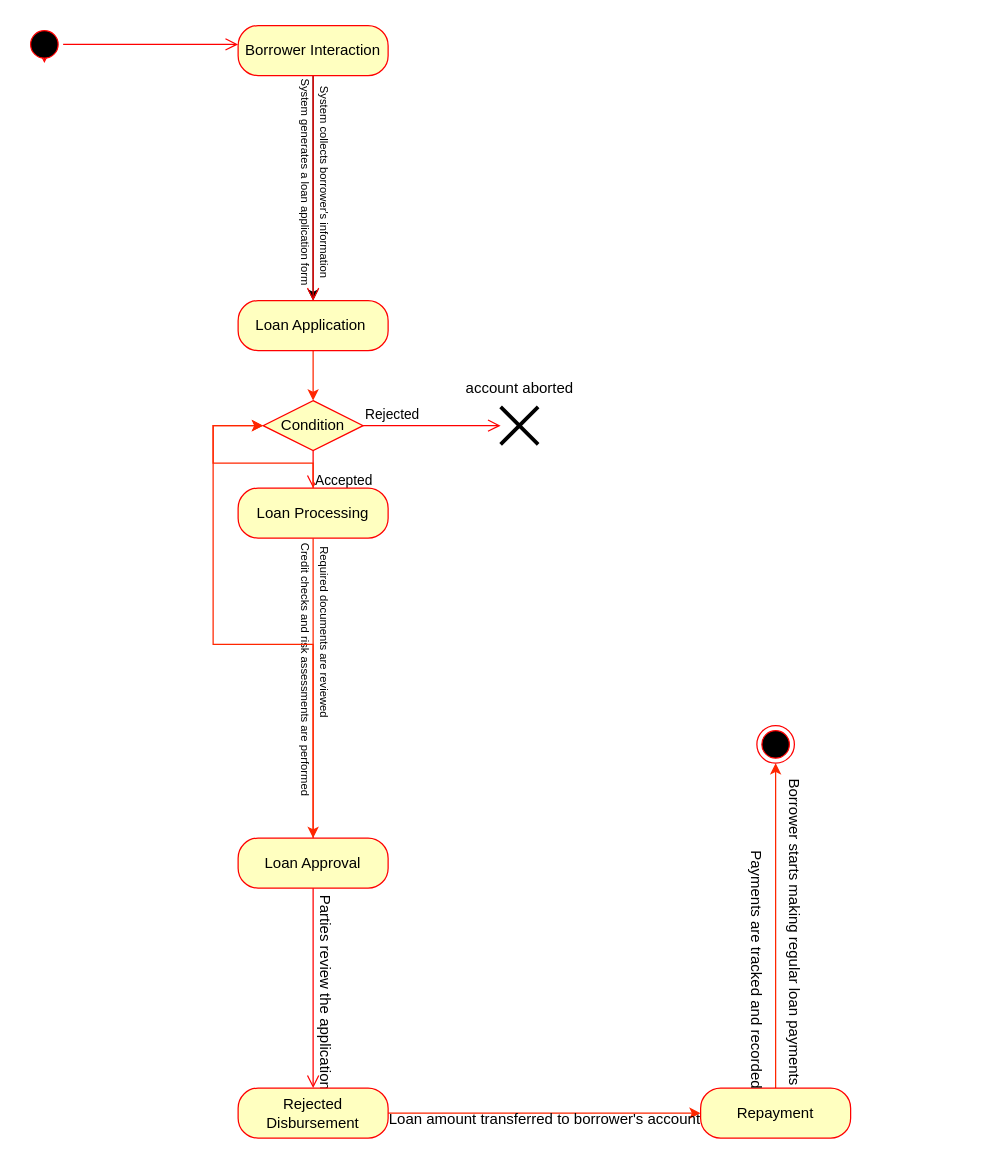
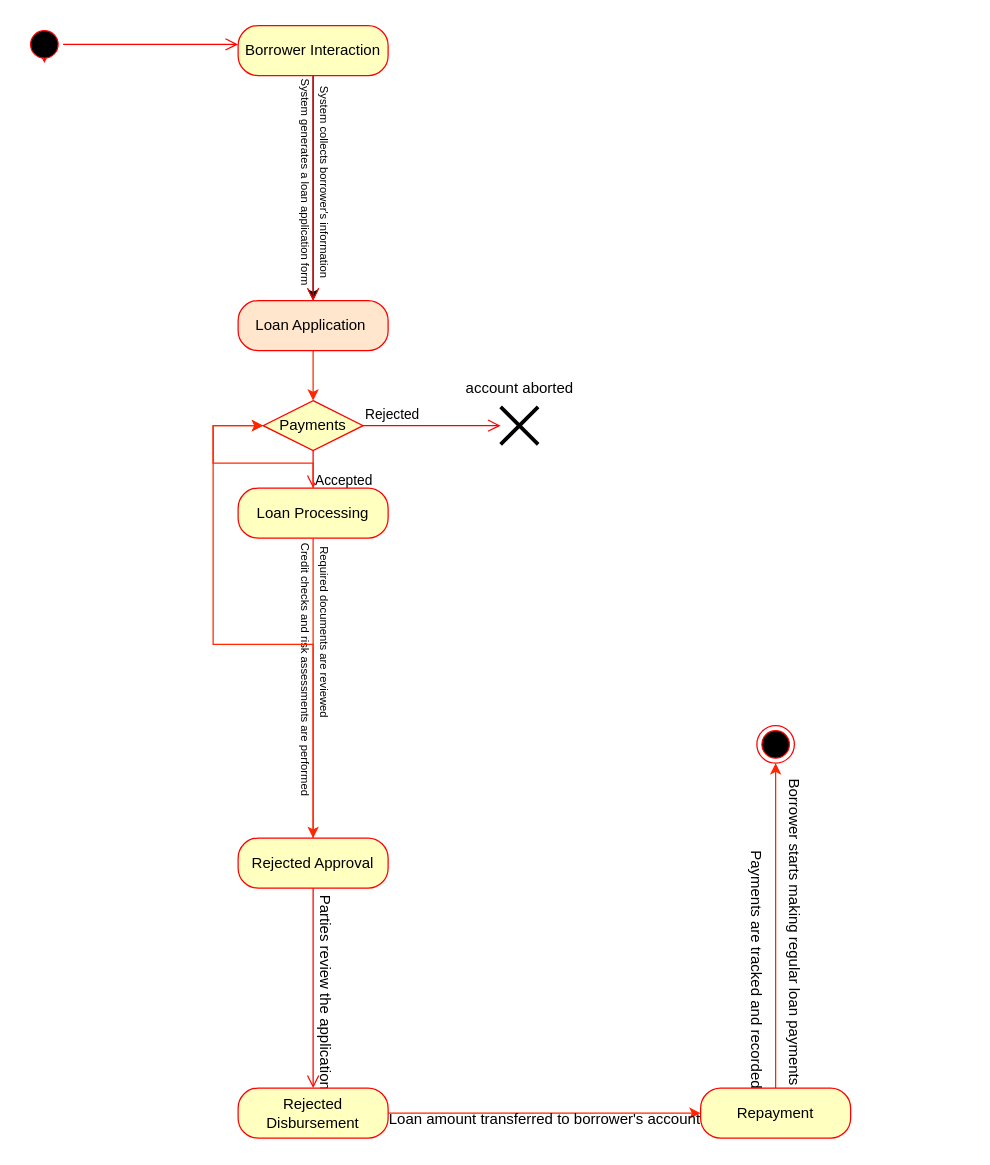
node "Loan Application": fillcolor #ffffc0 -> #ffe6cc
node "Condition": label "Condition" -> "Payments"
node "Loan Approval": label "Loan Approval" -> "Rejected Approval"
